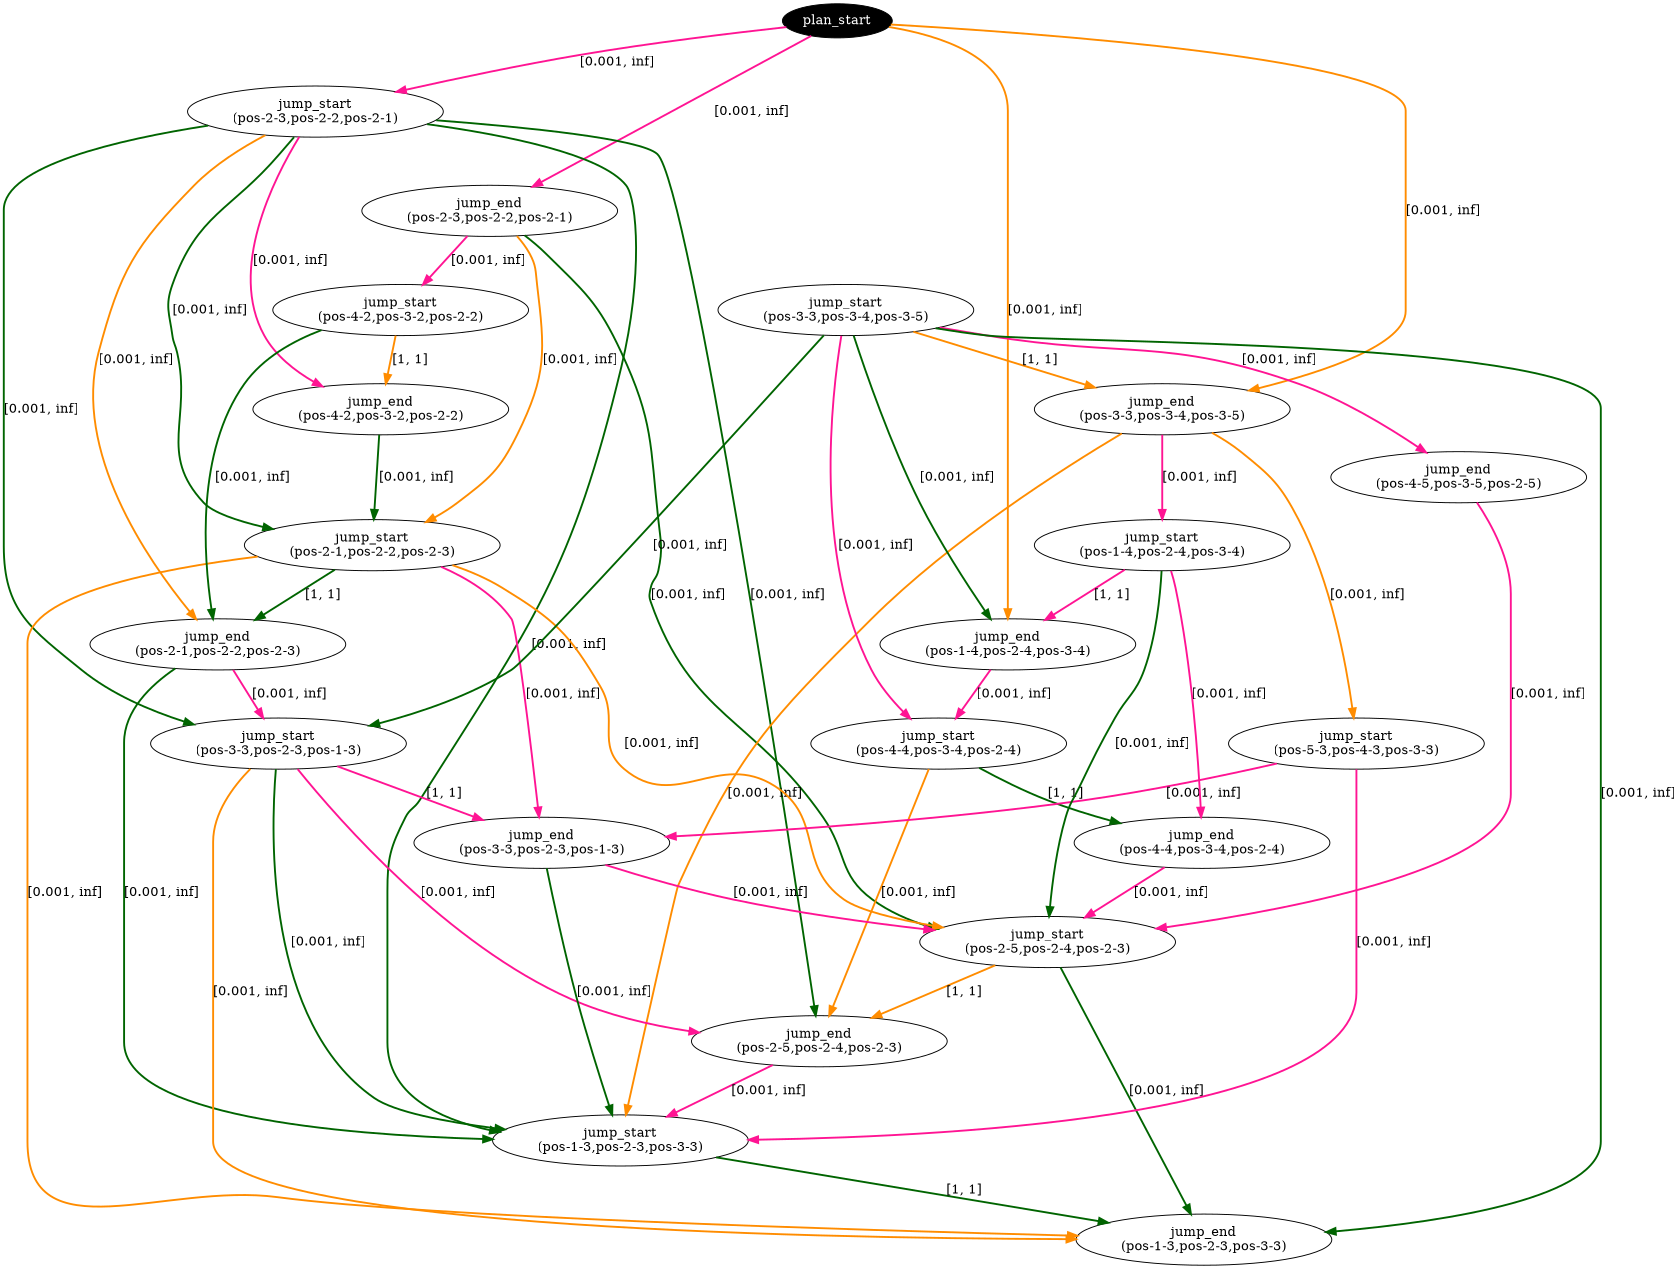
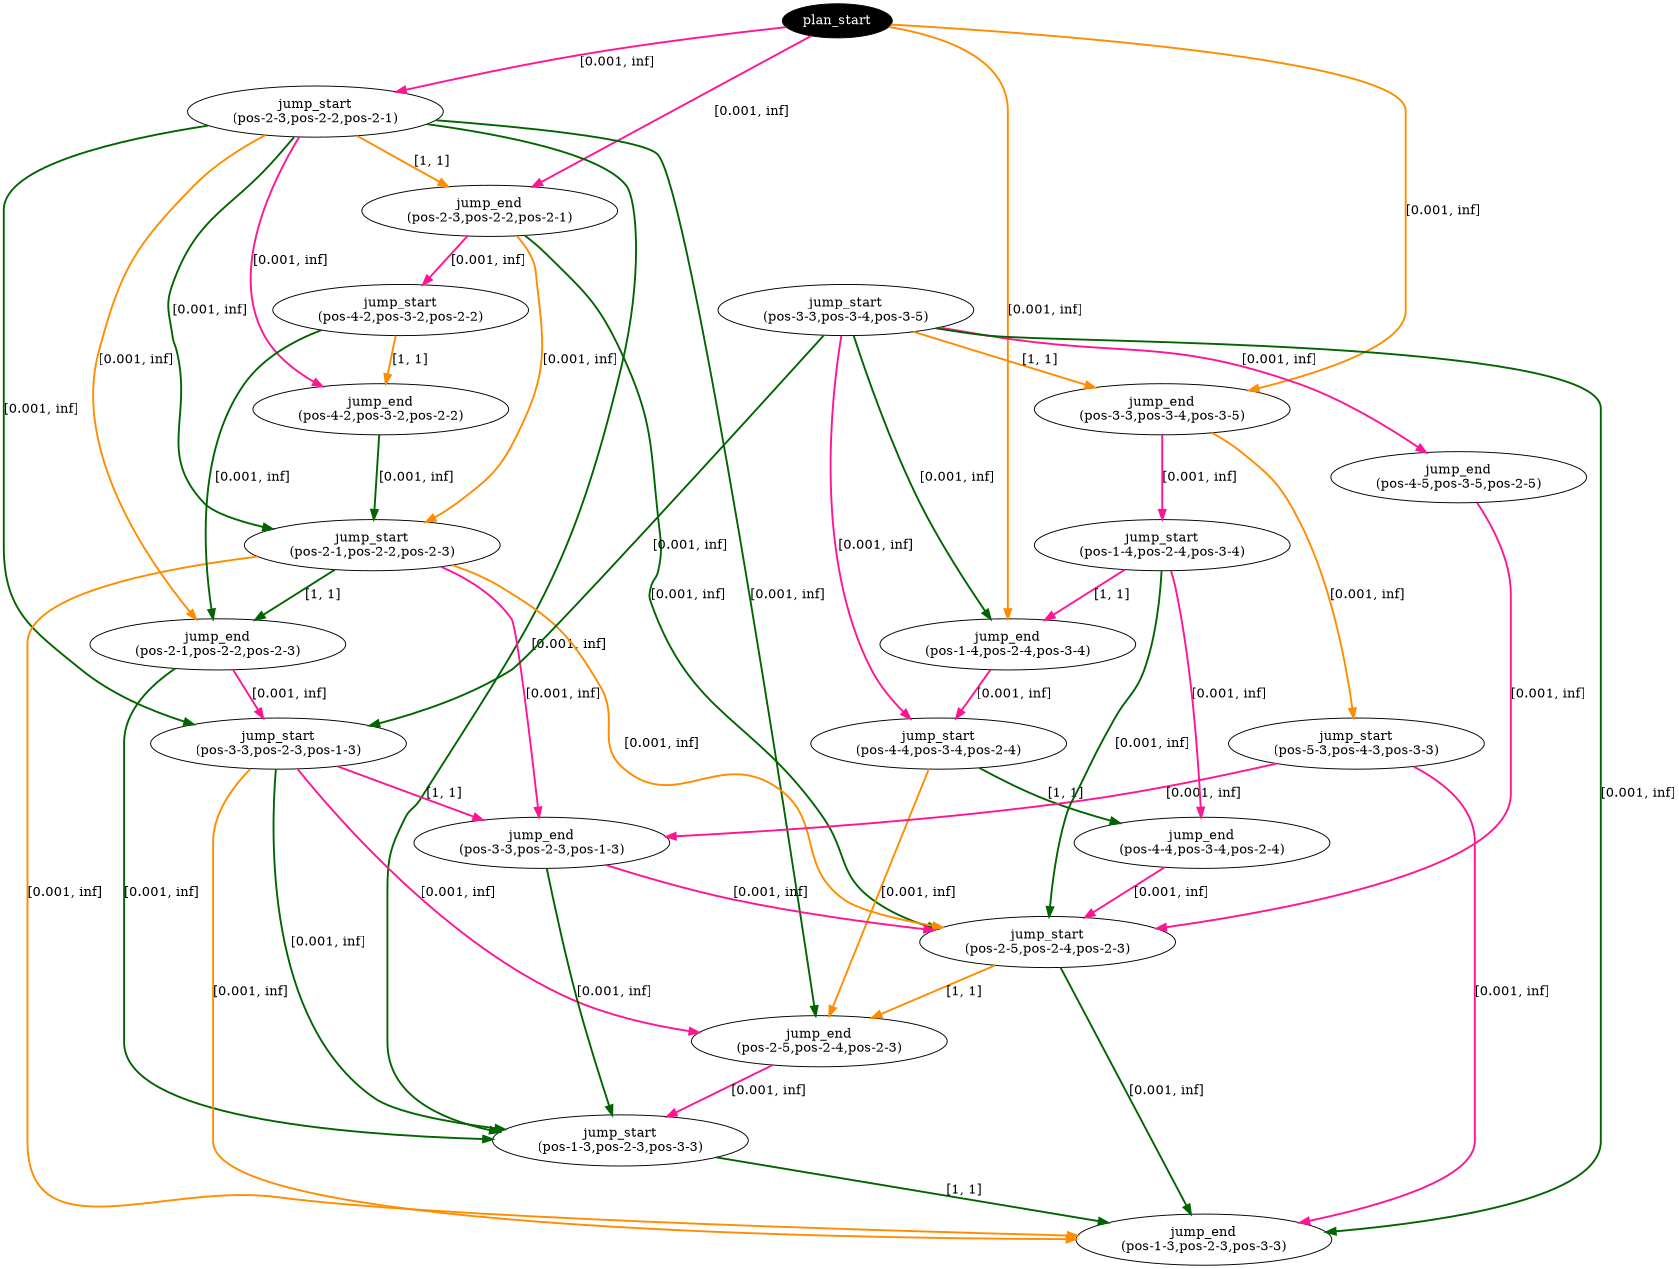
edge "jump_start (pos-2-3,pos-2-2,pos-2-1)" -> "jump_end (pos-2-3,pos-2-2,pos-2-1)": added, label "[1, 1]"
edge "jump_end (pos-3-3,pos-3-4,pos-3-5)" -> "jump_start (pos-1-3,pos-2-3,pos-3-3)": removed, label "[0.001, inf]"
edge "jump_start (pos-5-3,pos-4-3,pos-3-3)" -> "jump_start (pos-1-3,pos-2-3,pos-3-3)": now "jump_start (pos-5-3,pos-4-3,pos-3-3)" -> "jump_end (pos-1-3,pos-2-3,pos-3-3)"
